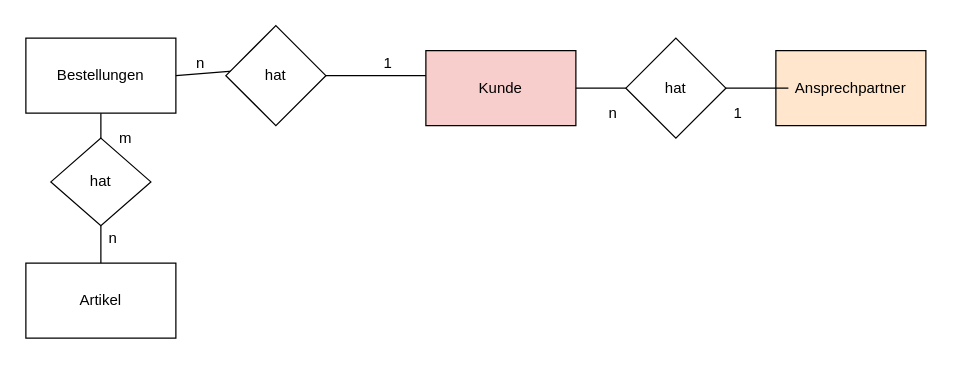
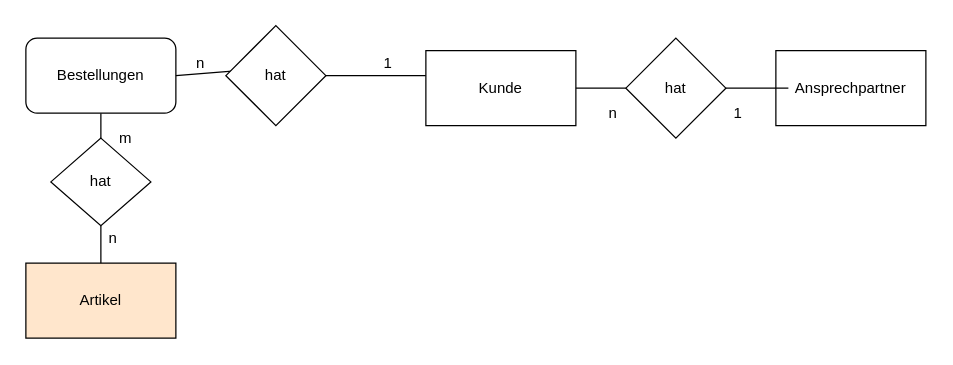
node "Bestellungen": shape rectangle -> rounded rectangle
node "Kunde": fillcolor #f8cecc -> #ffffff
node "Ansprechpartner": fillcolor #ffe6cc -> #ffffff
node "Artikel": fillcolor #ffffff -> #ffe6cc
